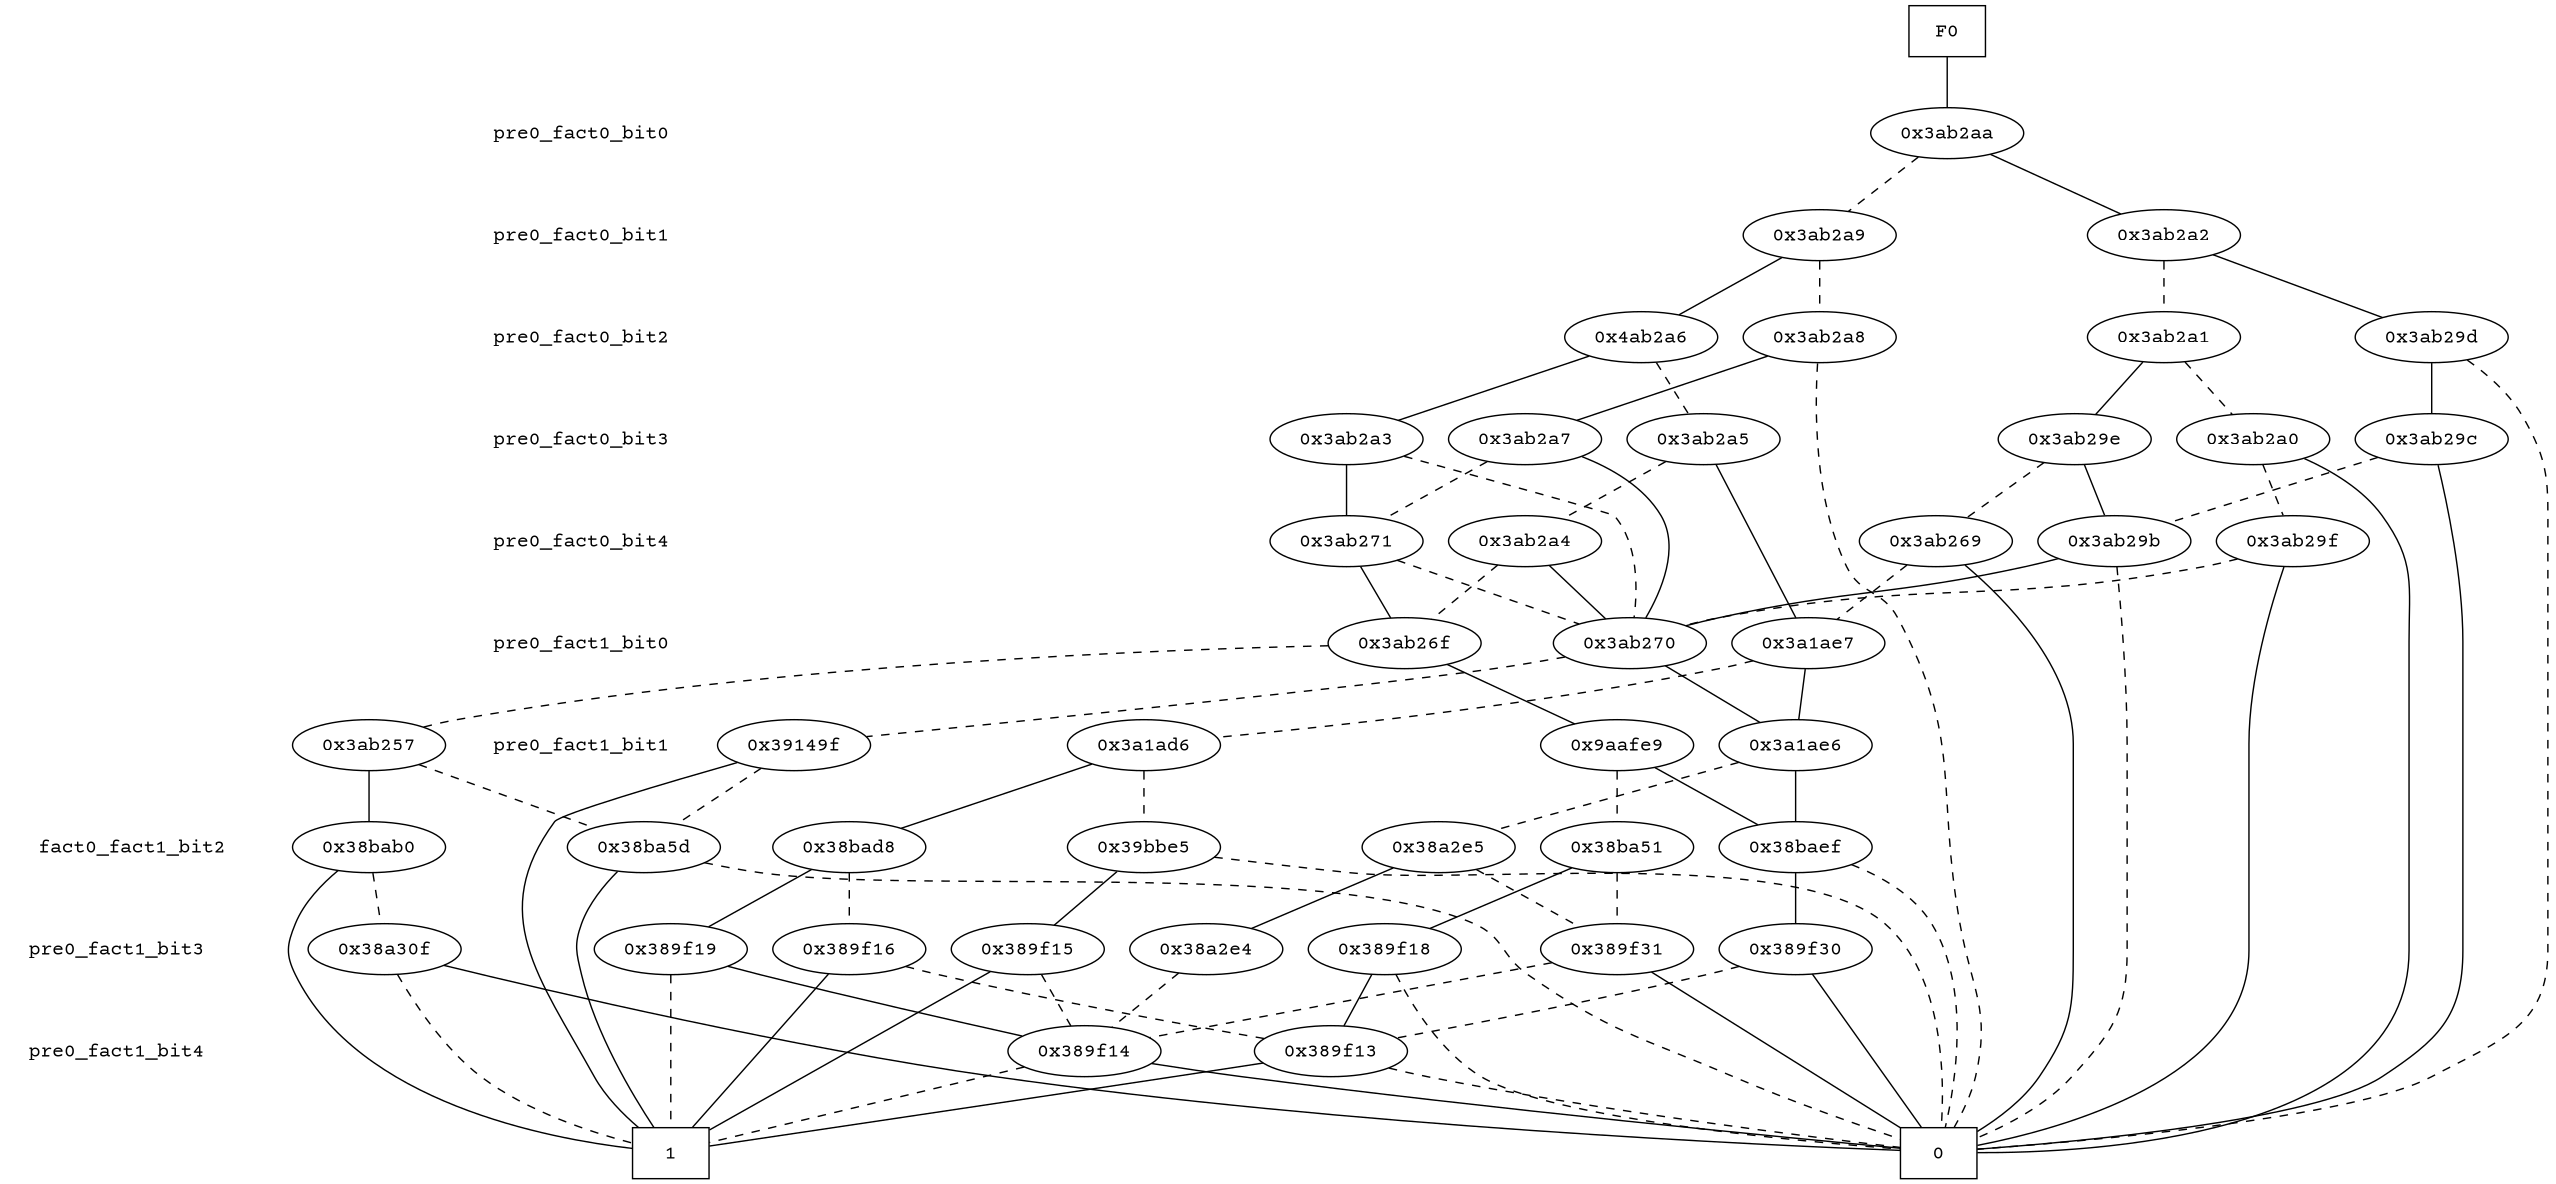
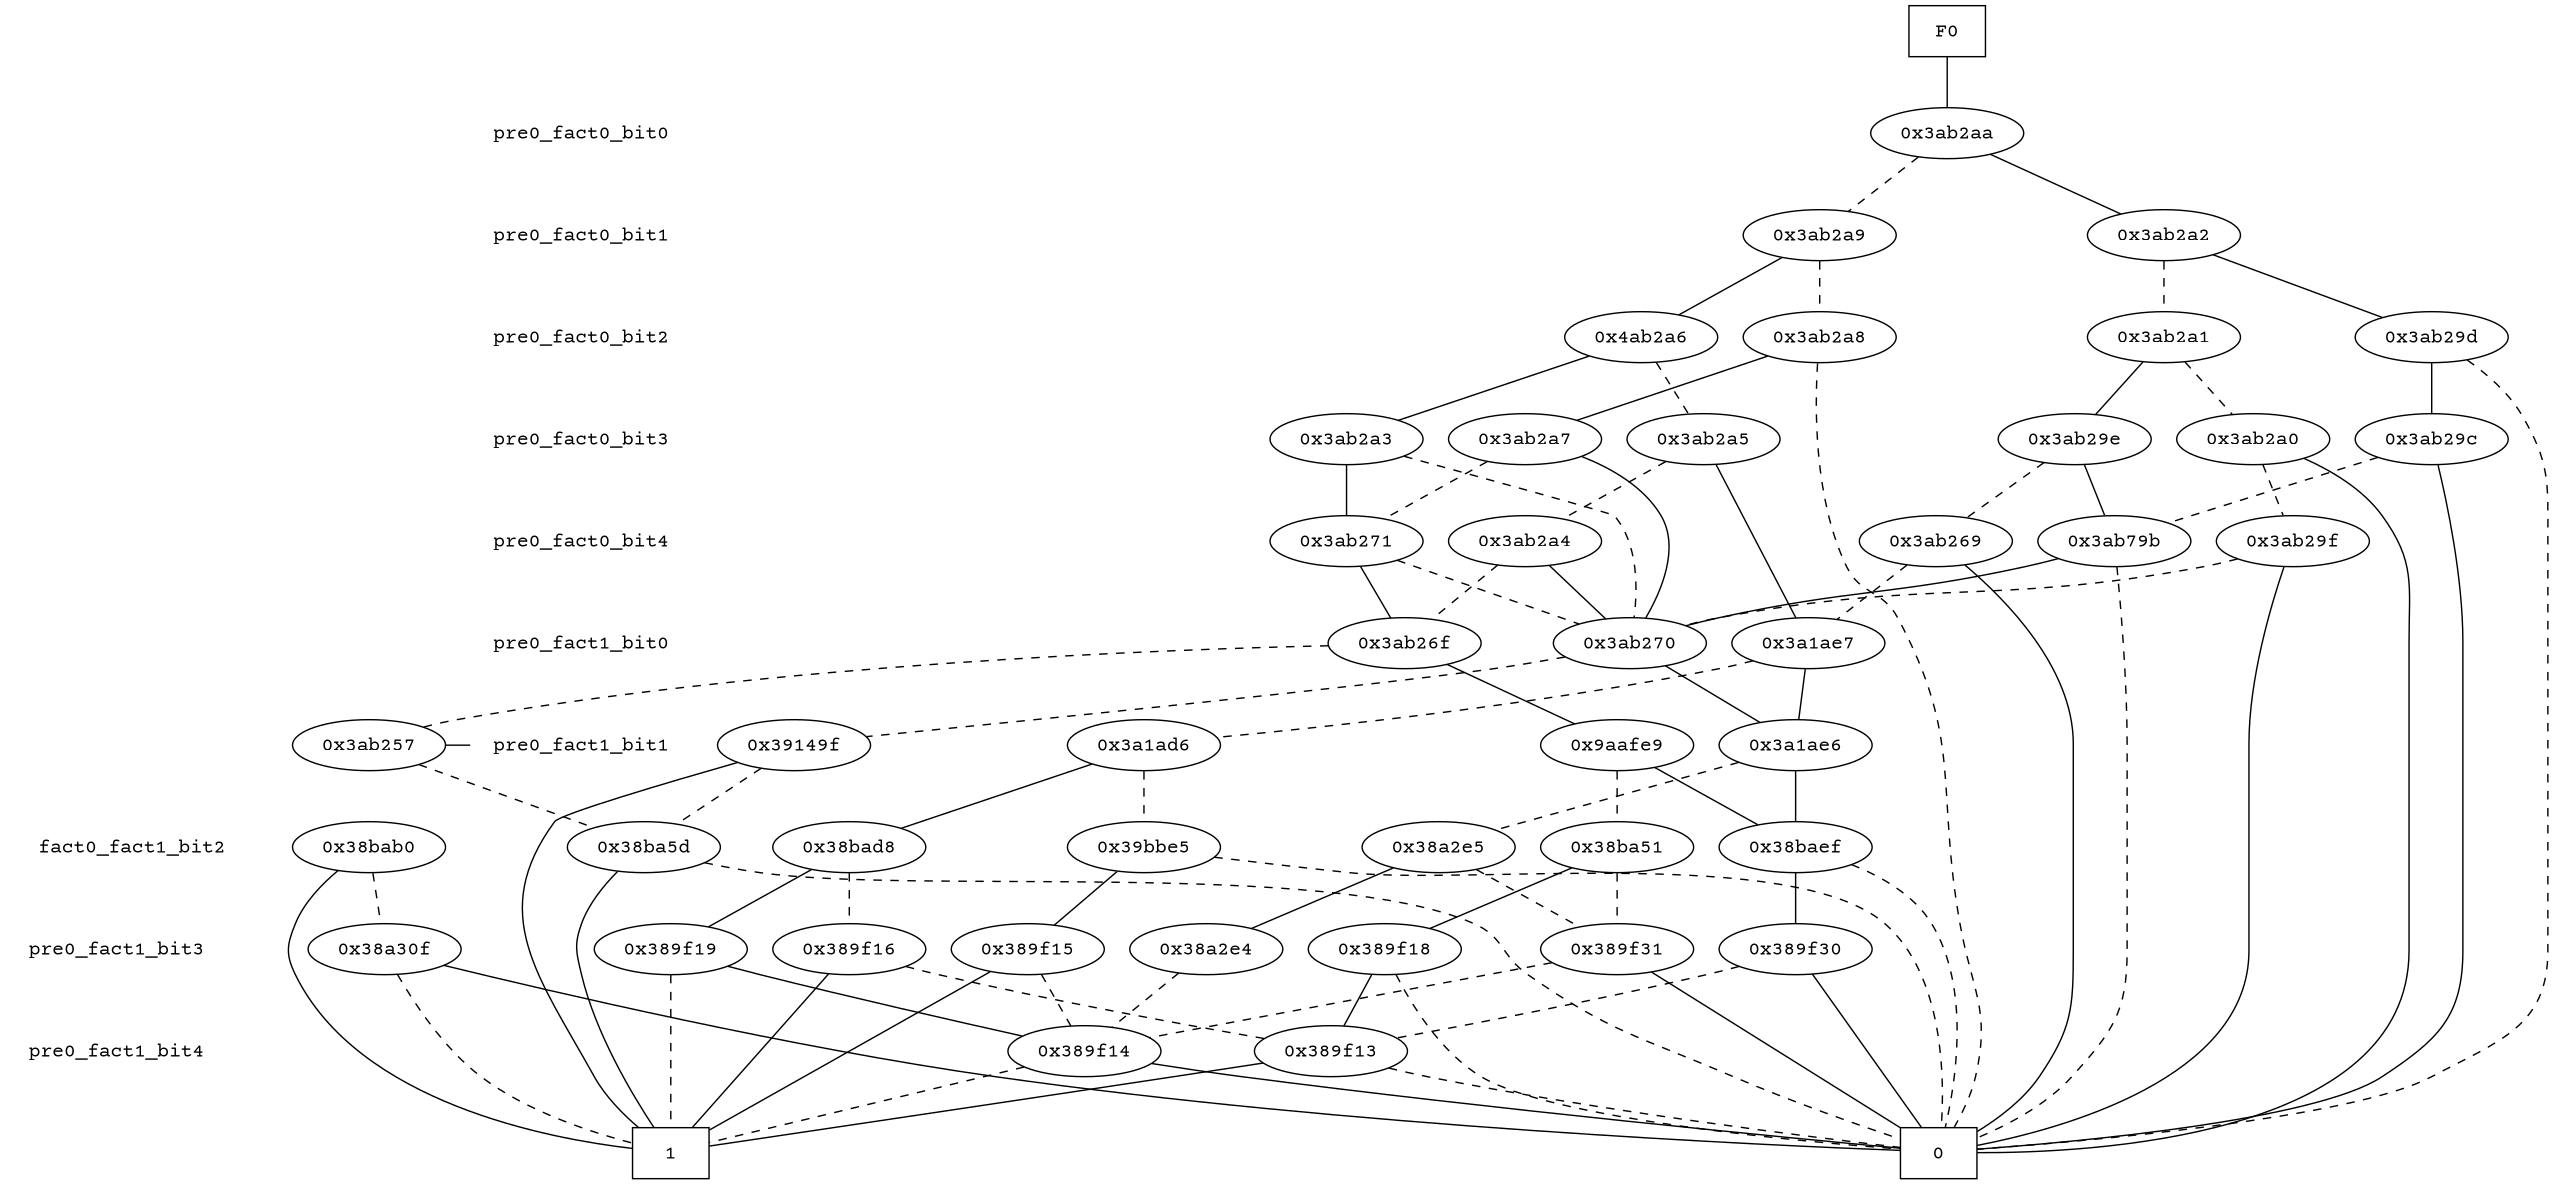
node "0x3ab29b": label "0x3ab29b" -> "0x3ab79b"
edge "0x3ab257" -- "0x38bab0": now "0x3ab257" -- "pre0_fact1_bit1"
